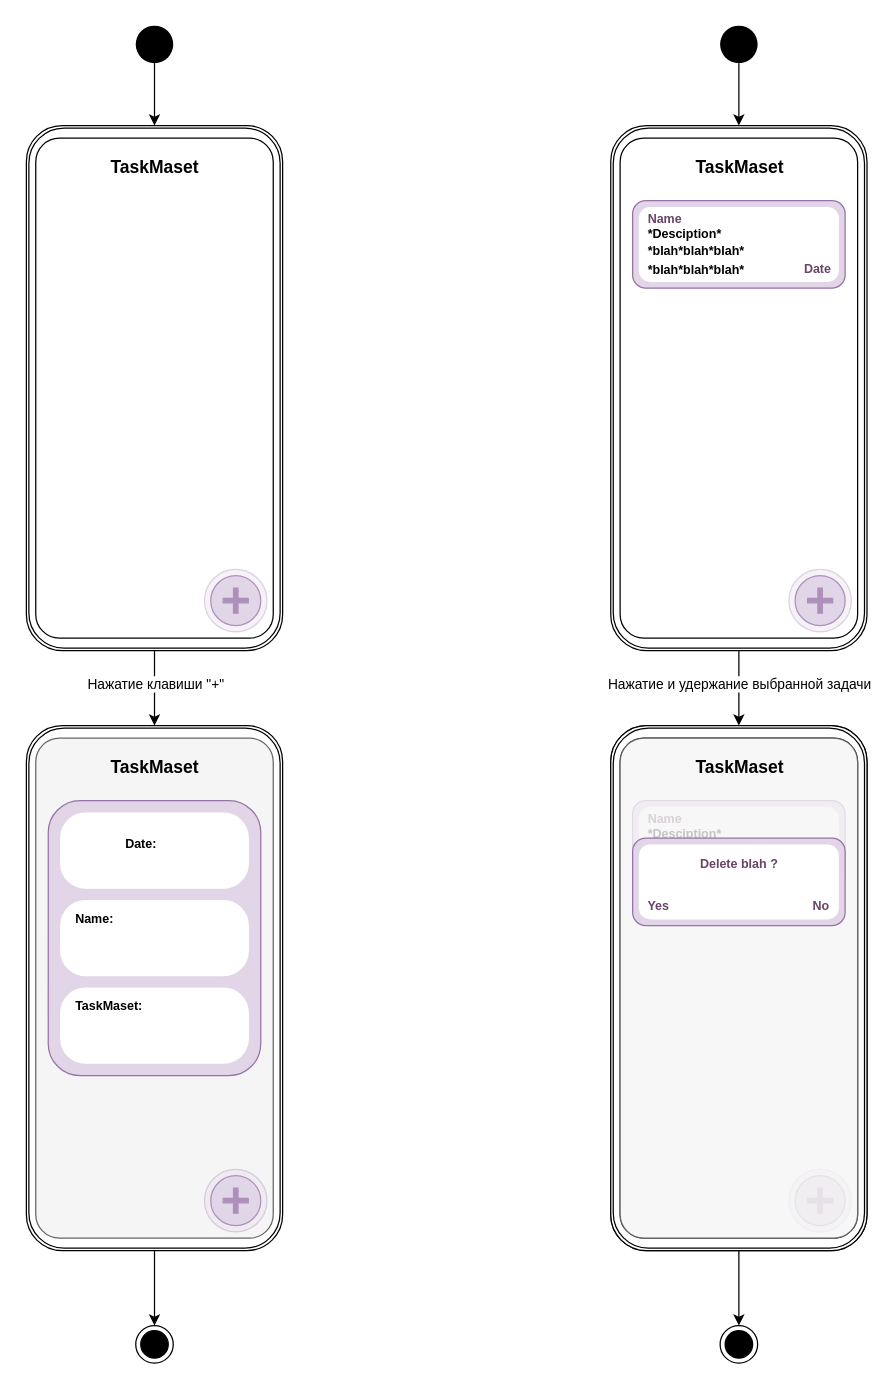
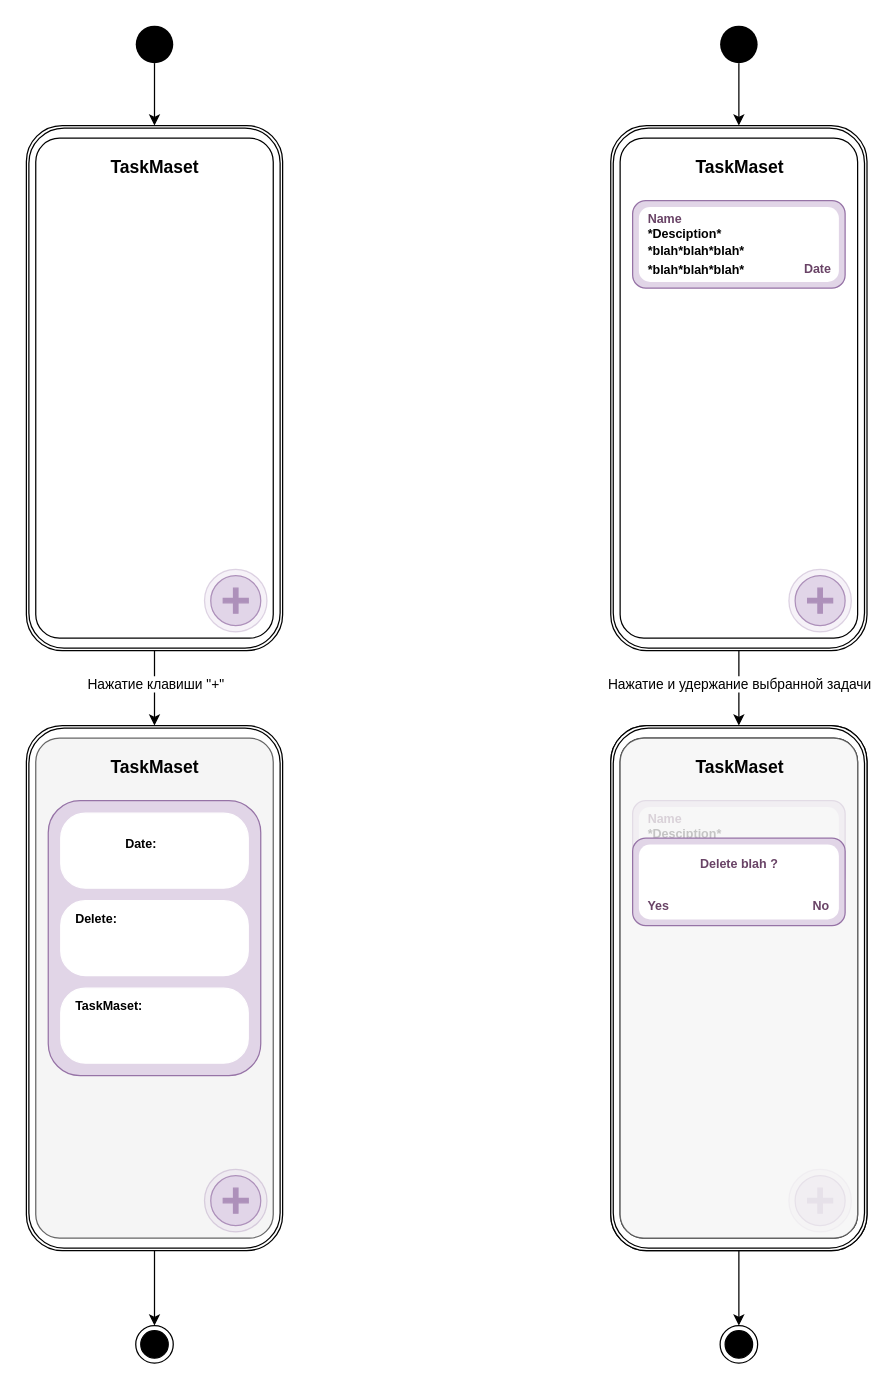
node "Name:": label "Name:" -> "Delete:"
